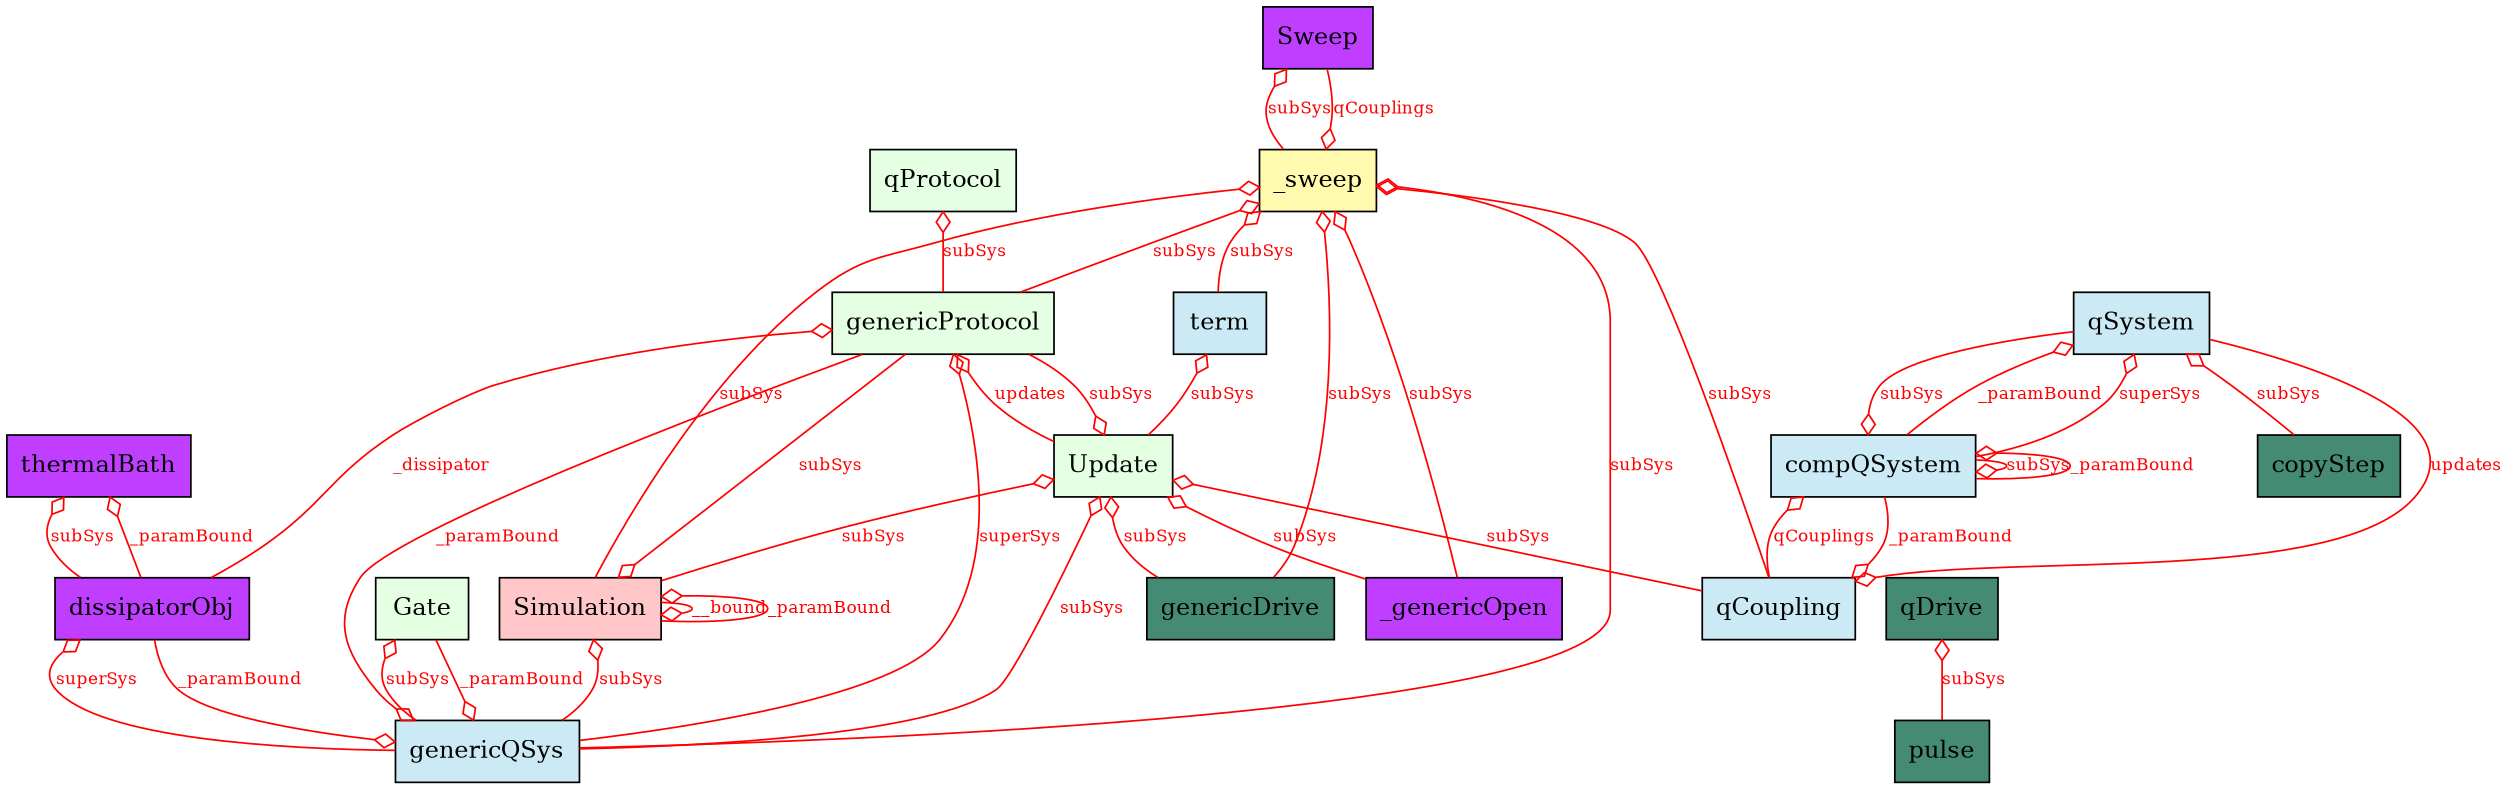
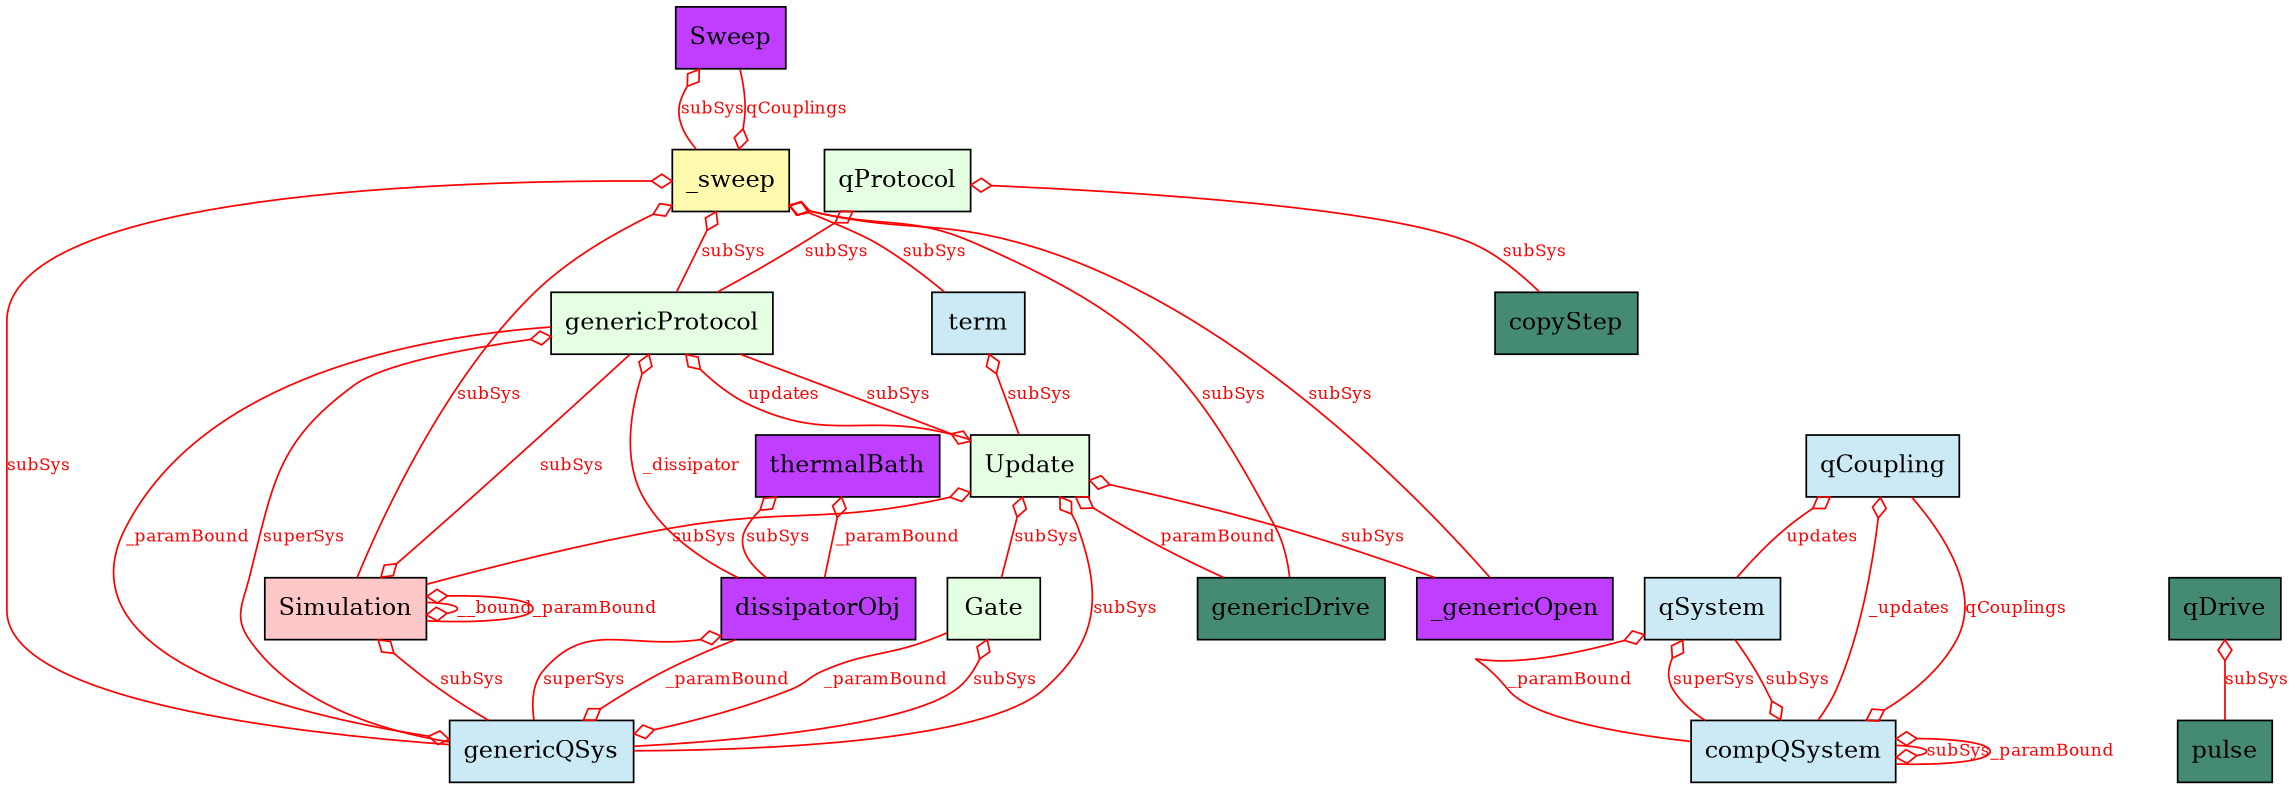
edge "qCoupling" -> "_sweep": removed, label "subSys"
edge "copyStep" -> "qSystem": now "copyStep" -> "qProtocol"
edge "genericDrive" -> "Update": label "subSys" -> "paramBound"
edge "compQSystem" -> "qCoupling": label "_paramBound" -> "_updates"
edge "qCoupling" -> "Update": now "Gate" -> "Update"
